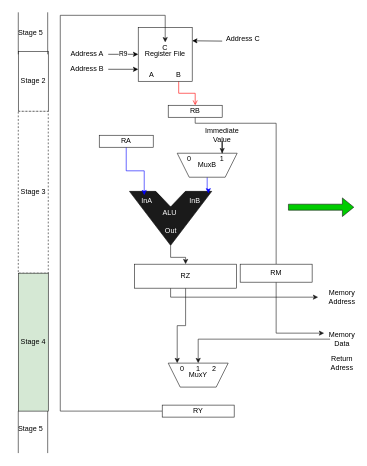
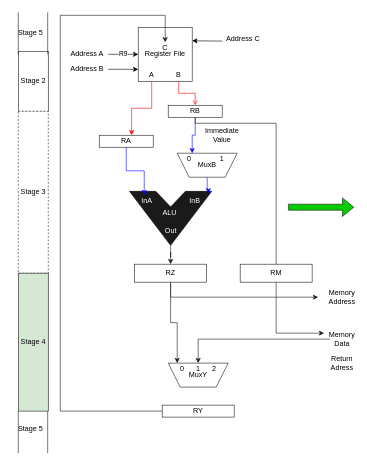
edge "A B" -> "RA": added
edge "RB" -> "MuxB": added
edge "Immediate Value" -> "MuxB": removed
node "RZ": size 102x24 -> 72x18
